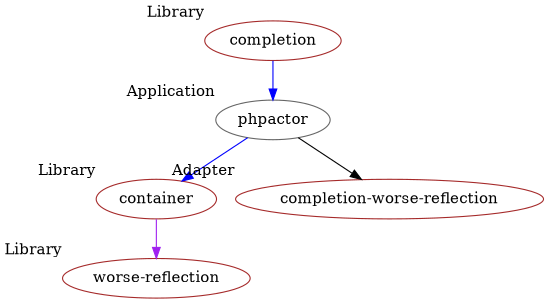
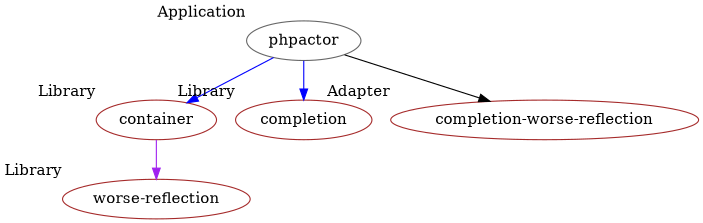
edge "completion Library" -> "phpactor Application": reversed
